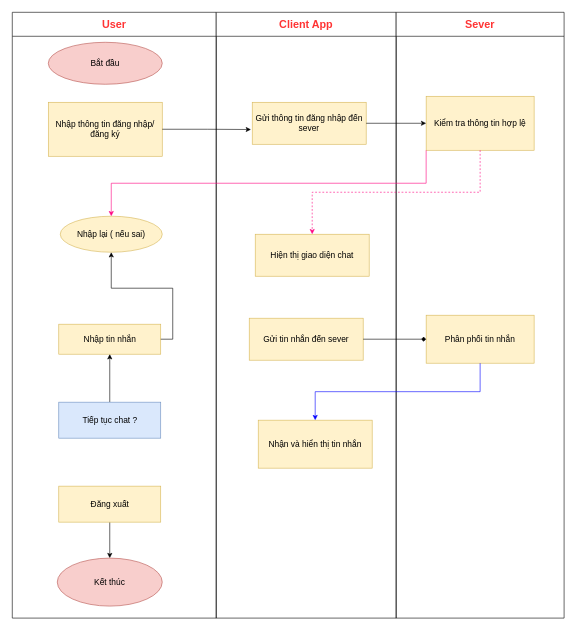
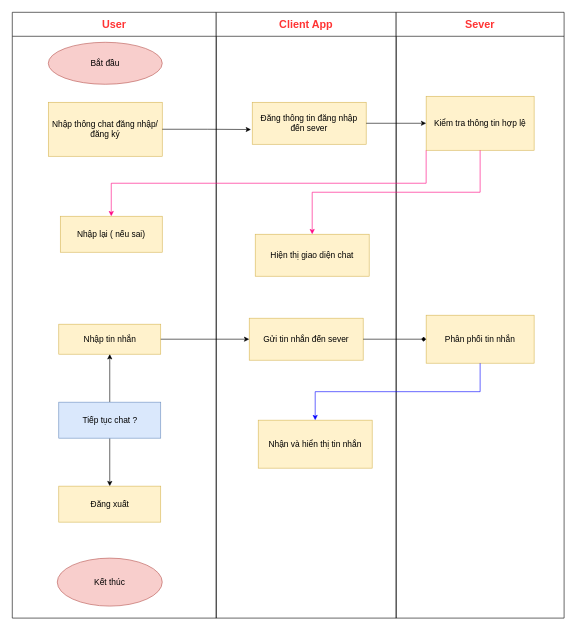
node "Gửi thông tin đăng nhập đến sever": label "Gửi thông tin đăng nhập đến sever" -> "Đăng thông tin đăng nhập đến sever"
node "Nhập thông tin đăng nhập/ đăng ký": label "Nhập thông tin đăng nhập/ đăng ký" -> "Nhập thông chat đăng nhập/ đăng ký"
edge "Kiểm tra thông tin hợp lệ" -> "Hiện thị giao diện chat": style dashed -> solid
node "Nhập lại ( nếu sai)": shape ellipse -> rectangle
edge "Nhập tin nhắn" -> "Nhập lại ( nếu sai)": now "Nhập tin nhắn" -> "Gửi tin nhắn đến sever"
edge "Tiếp tục chat ?" -> "Đăng xuất": added
edge "Đăng xuất" -> "Kết thúc": removed
